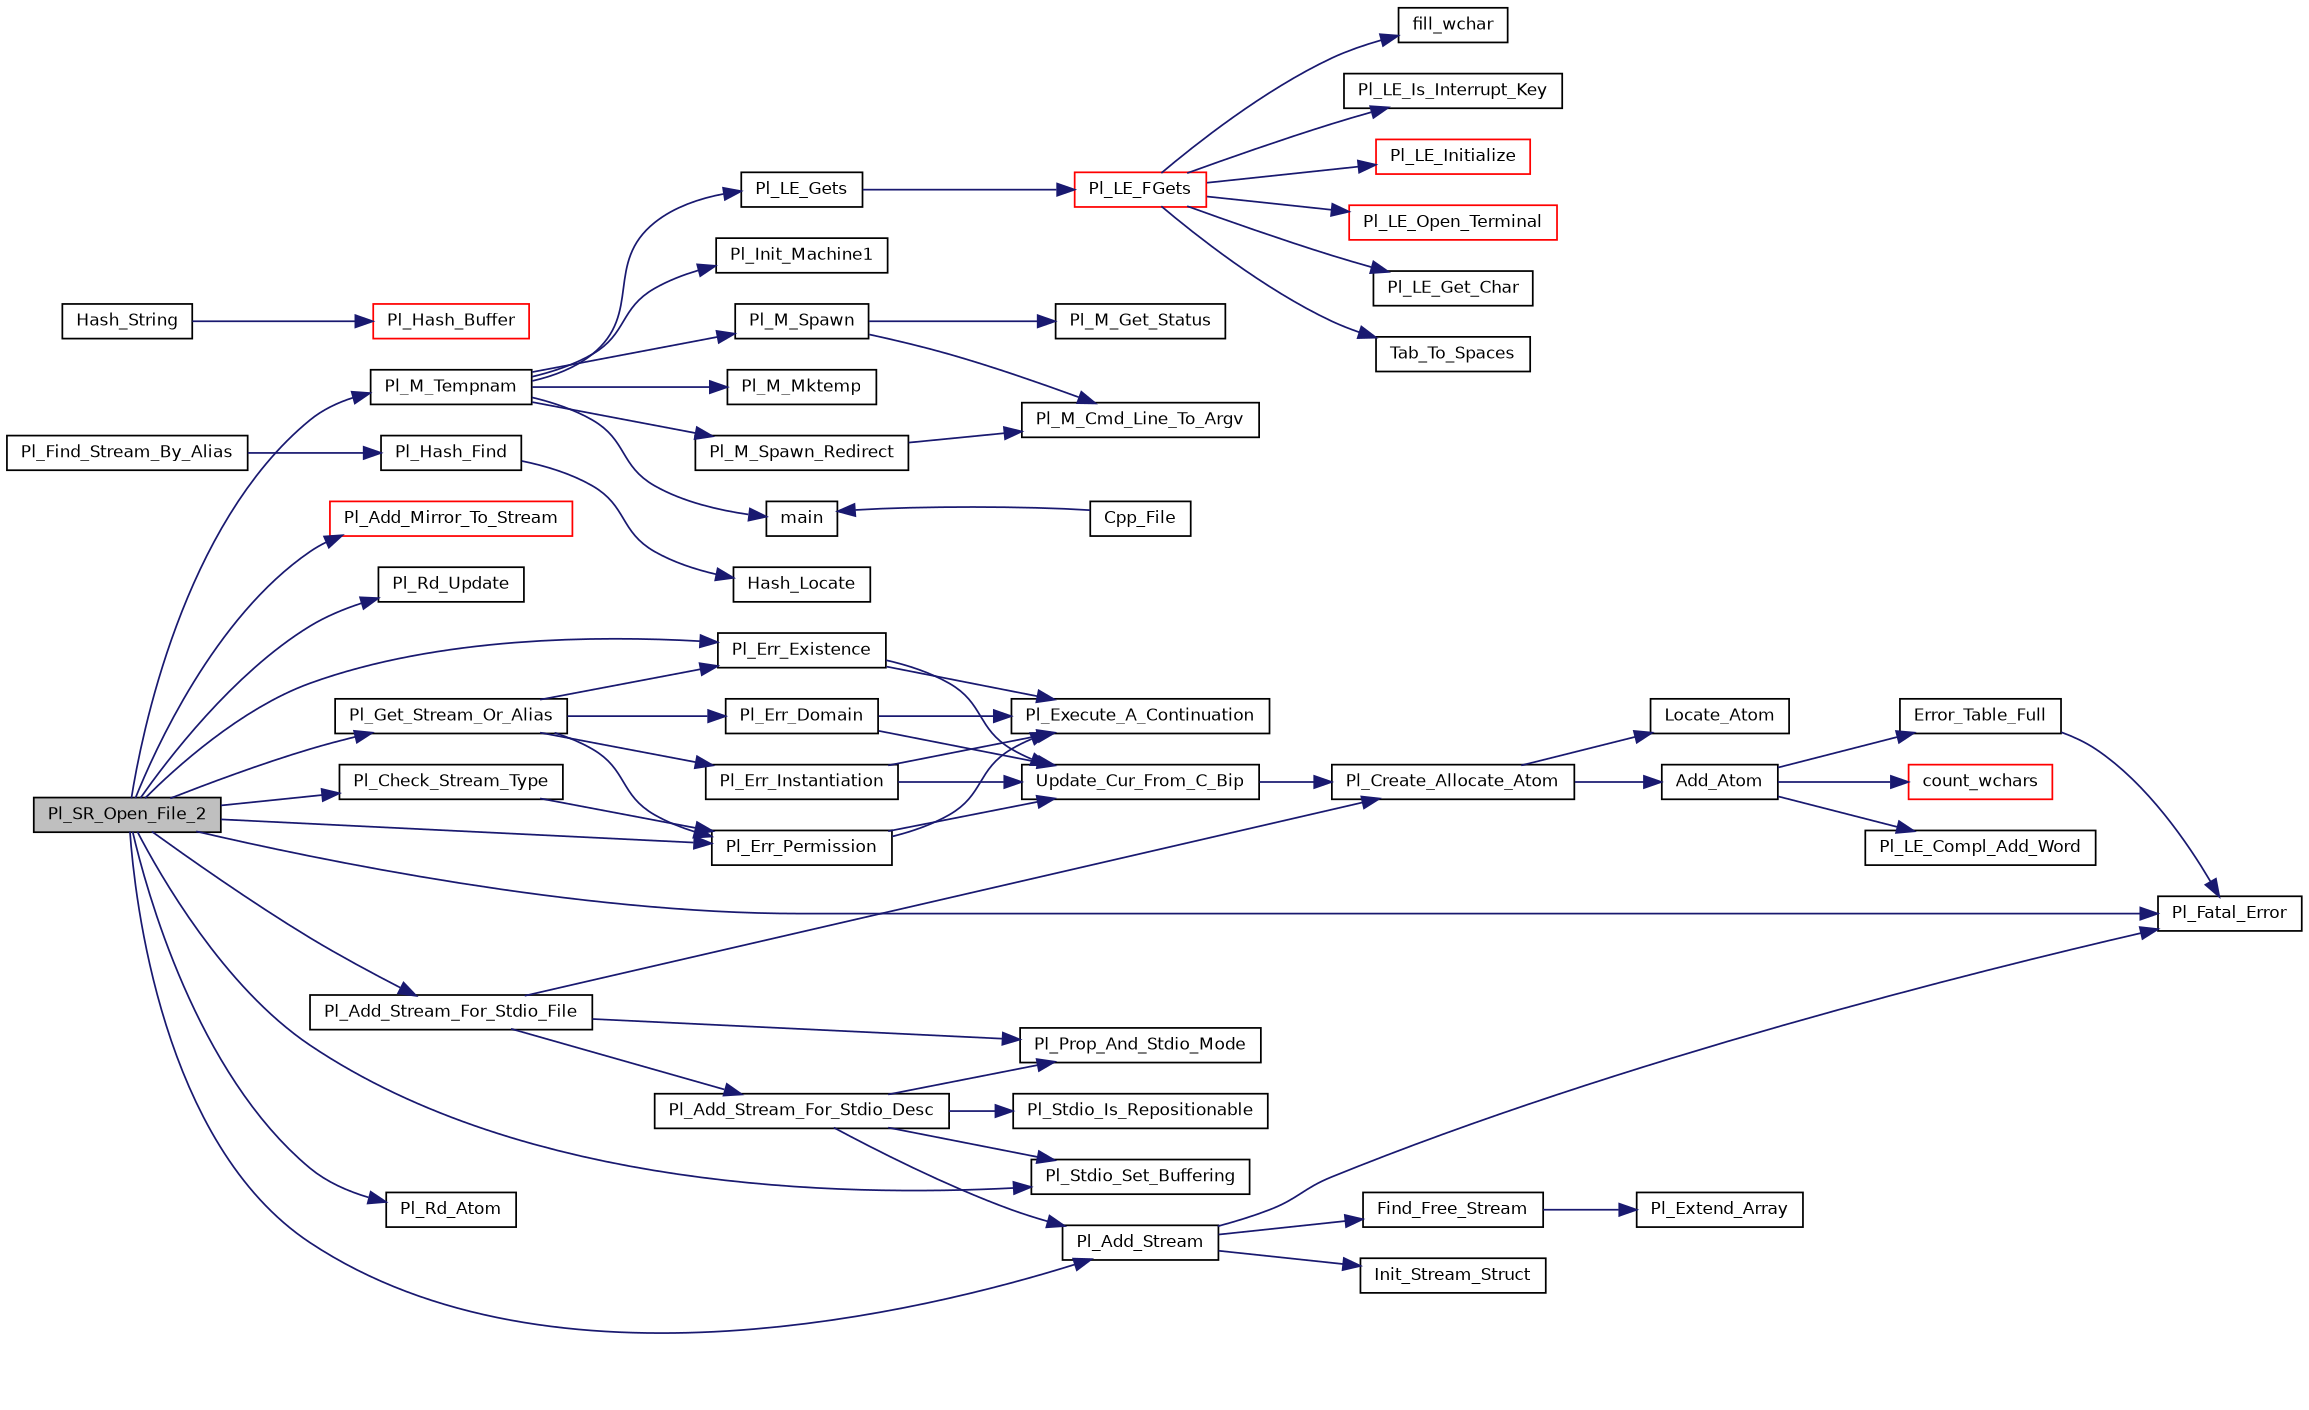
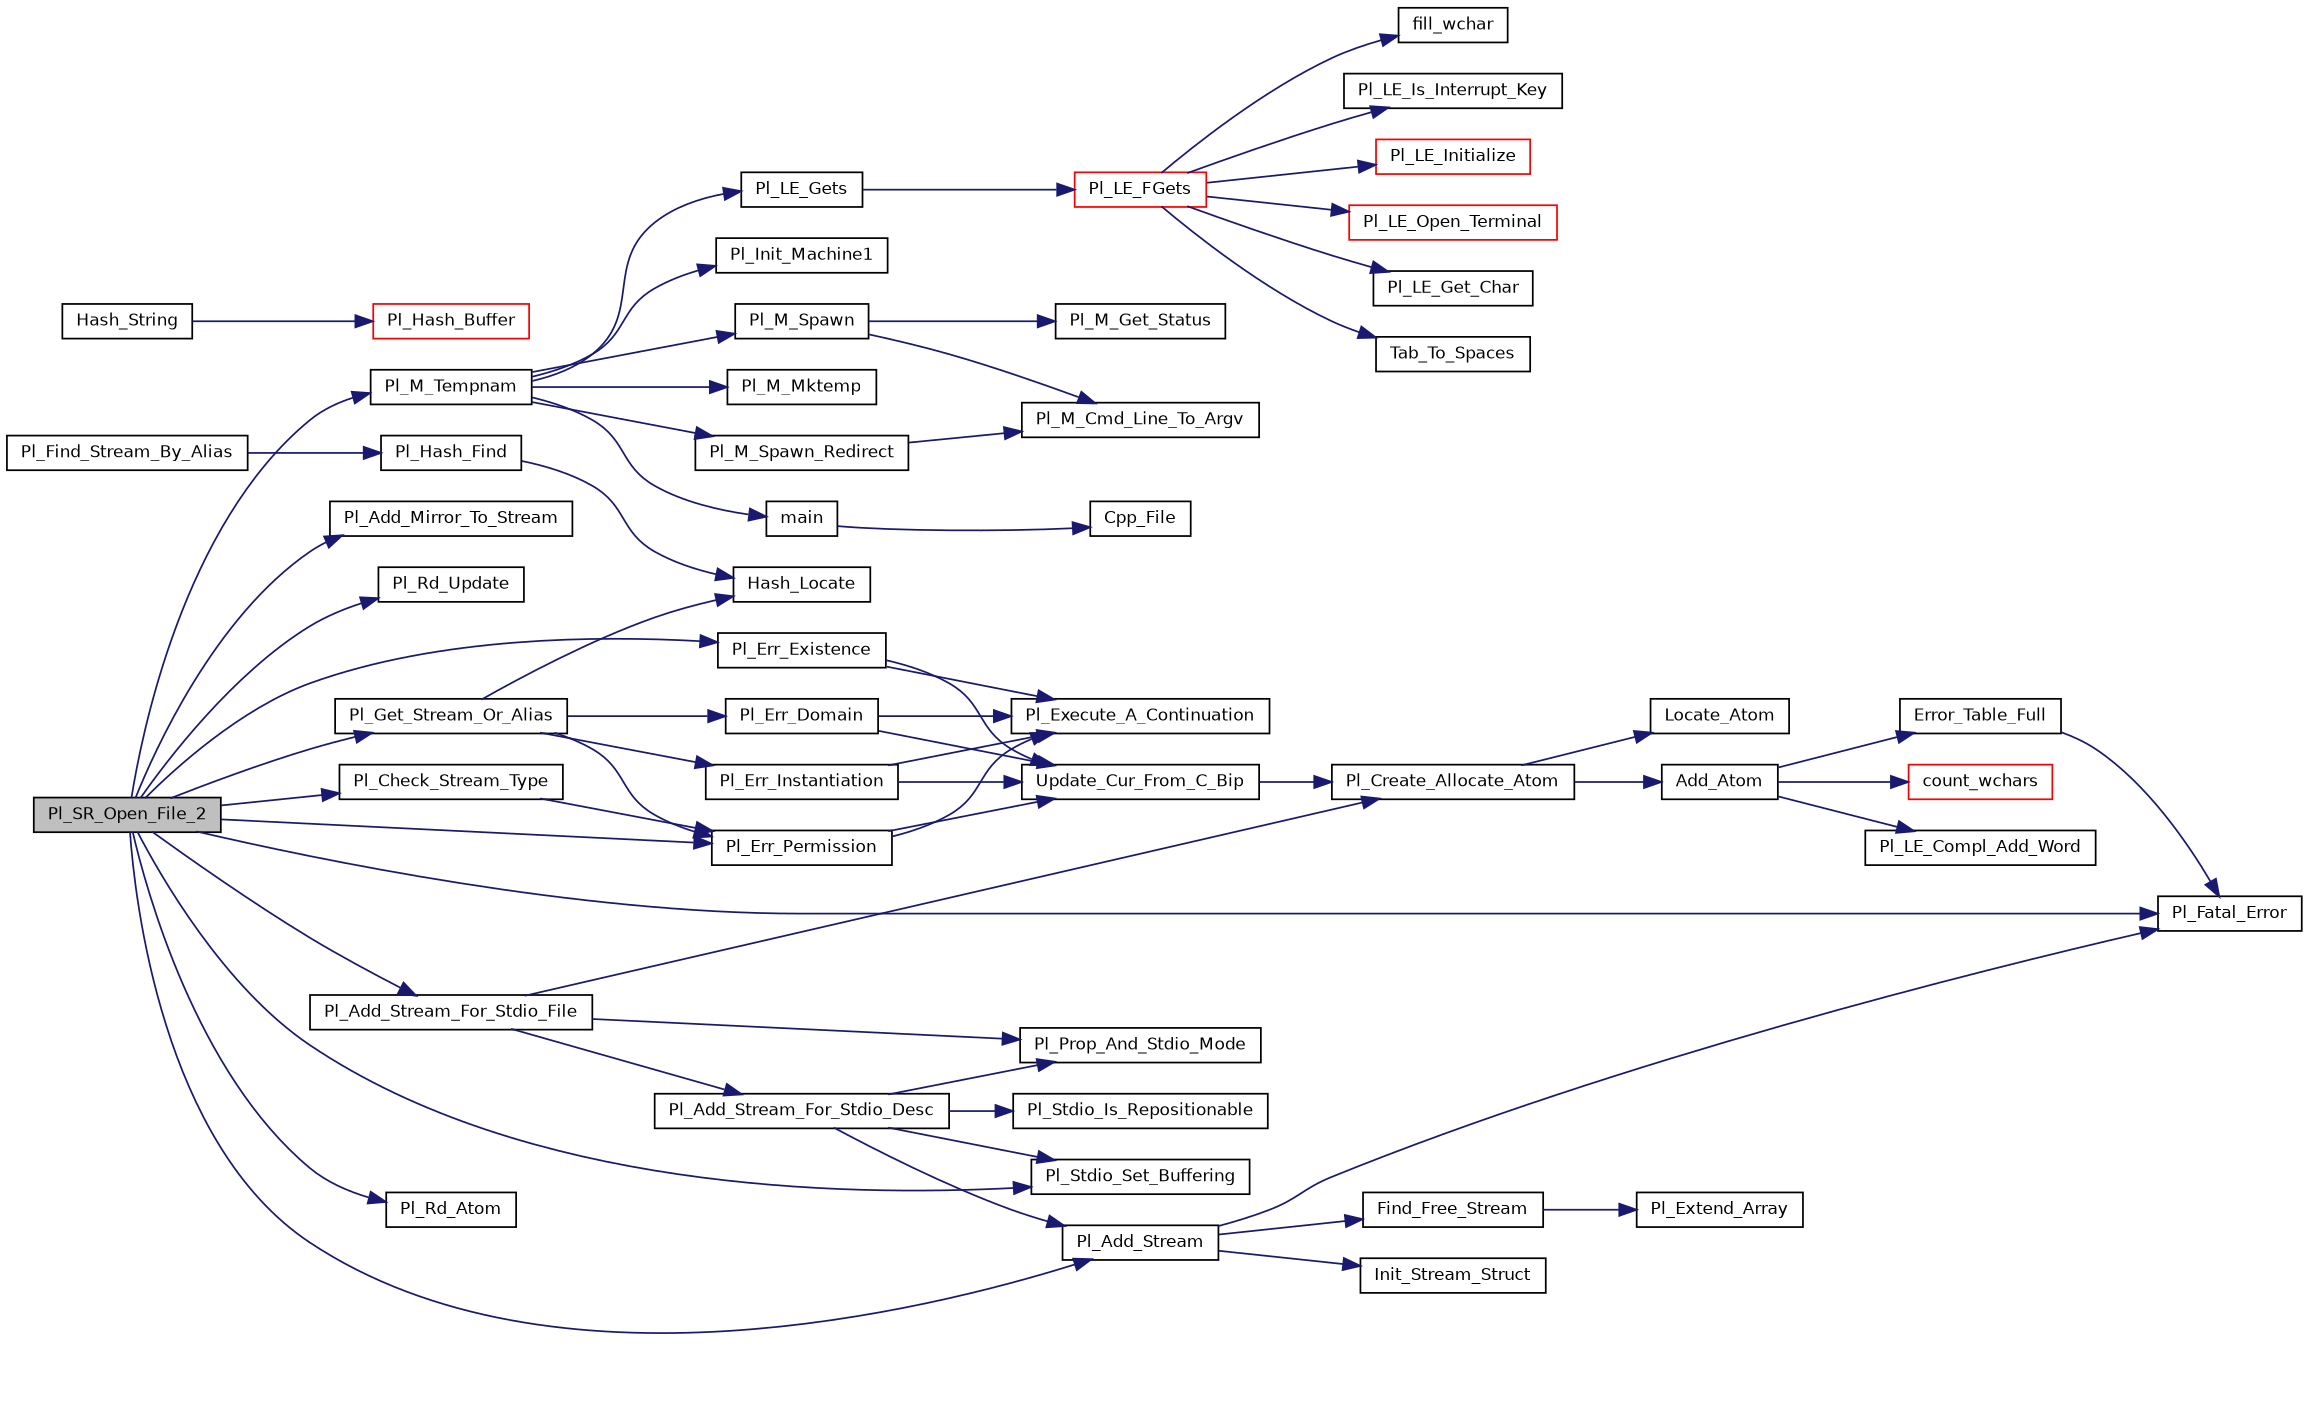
edge "Cpp_File" -> "main": reversed
node "Pl_Add_Mirror_To_Stream": color red -> black
edge "Pl_Get_Stream_Or_Alias" -> "Pl_Err_Existence": now "Pl_Get_Stream_Or_Alias" -> "Hash_Locate"
